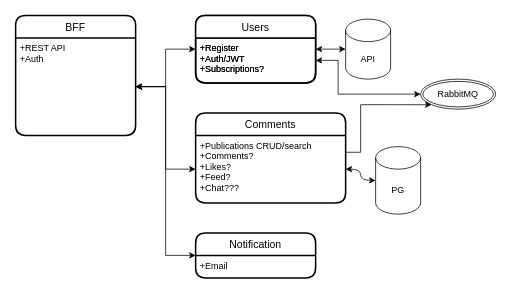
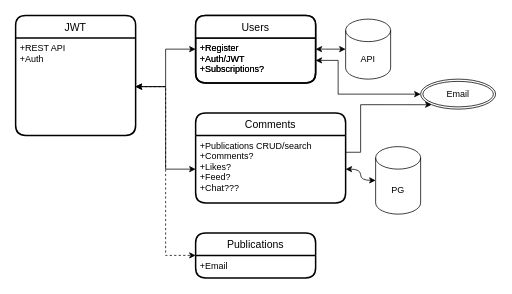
node "BFF": label "BFF" -> "JWT"
node "RabbitMQ": label "RabbitMQ" -> "Email"
edge "+REST API +Auth" -- "+Email": style solid -> dashed
node "Notification": label "Notification" -> "Publications"
